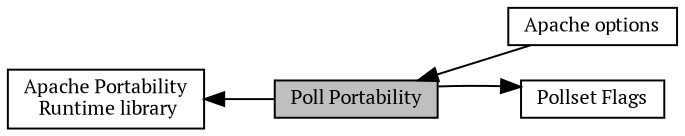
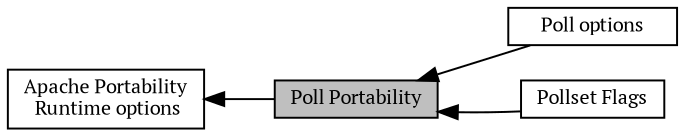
node "Apache options": label "Apache options" -> "Poll options"
edge "Poll Portability" -> "Pollset Flags": reversed
node "Apache Portability Runtime library": label "Apache Portability Runtime library" -> "Apache Portability Runtime options"
